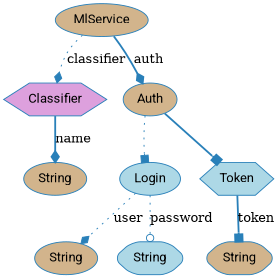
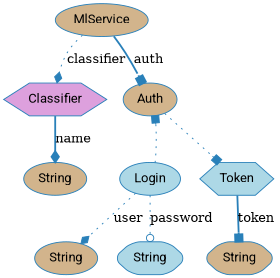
edge "MlService" -> "Auth": arrowhead diamond -> box
edge "Auth" -> "Login": reversed
edge "Auth" -> "Token": style bold -> dotted
